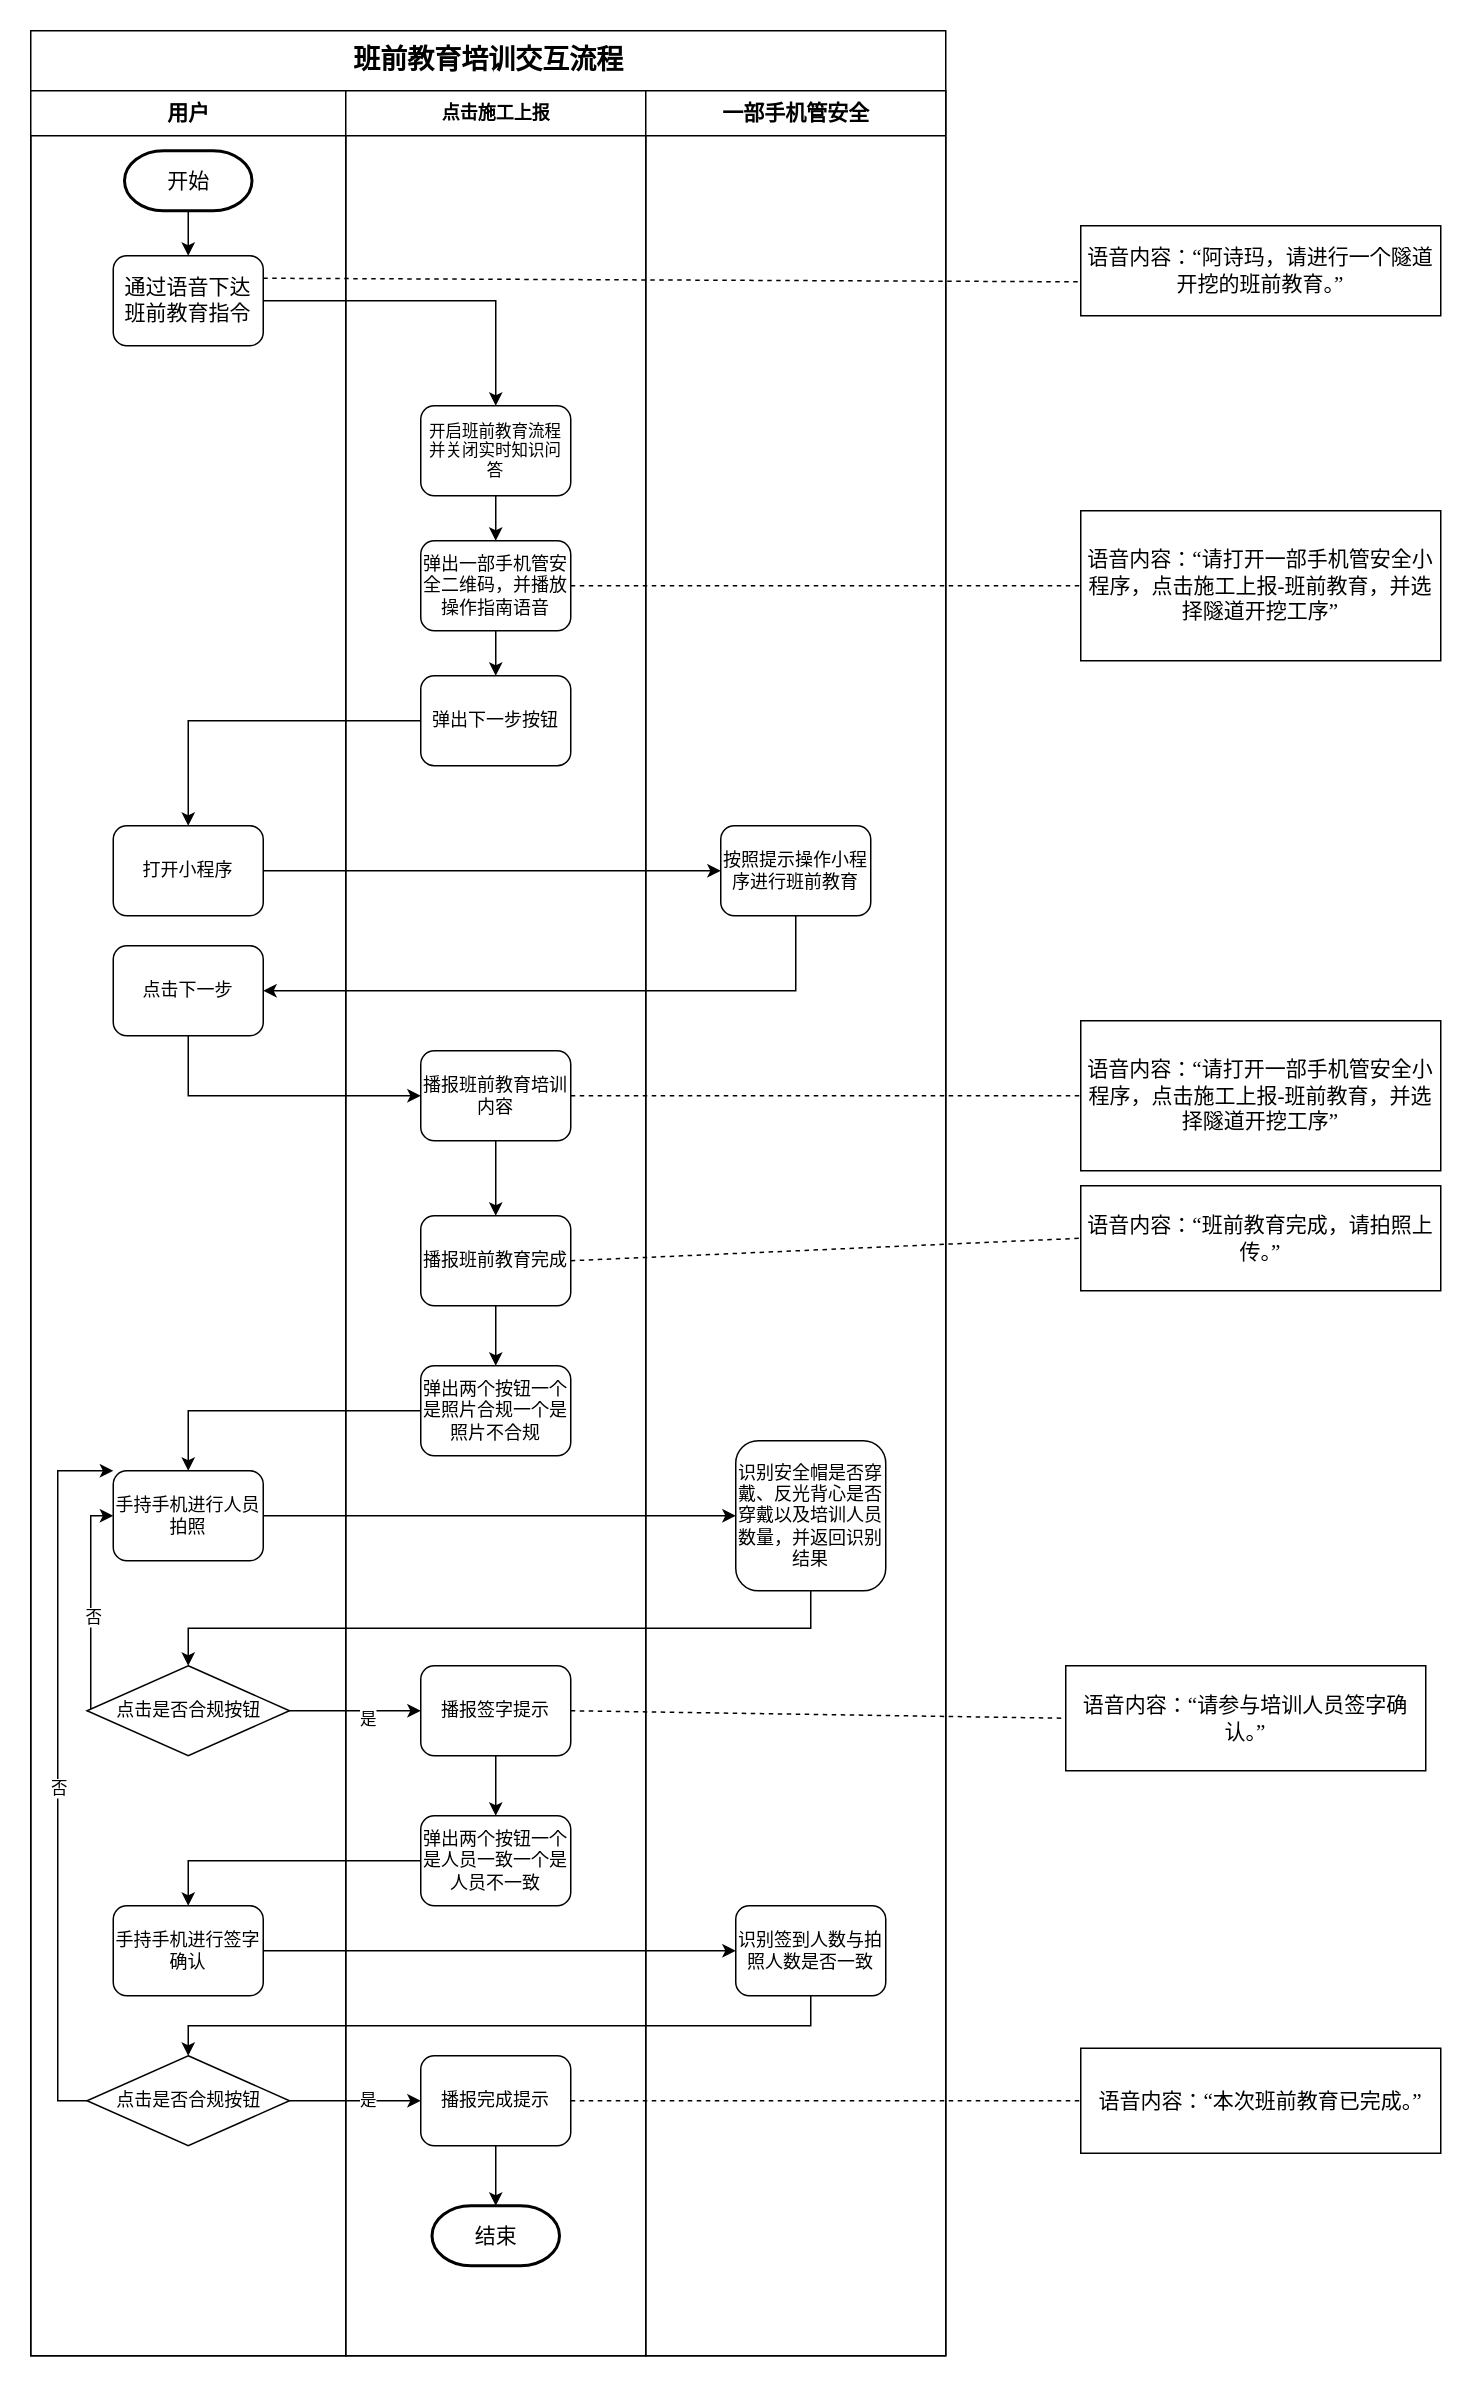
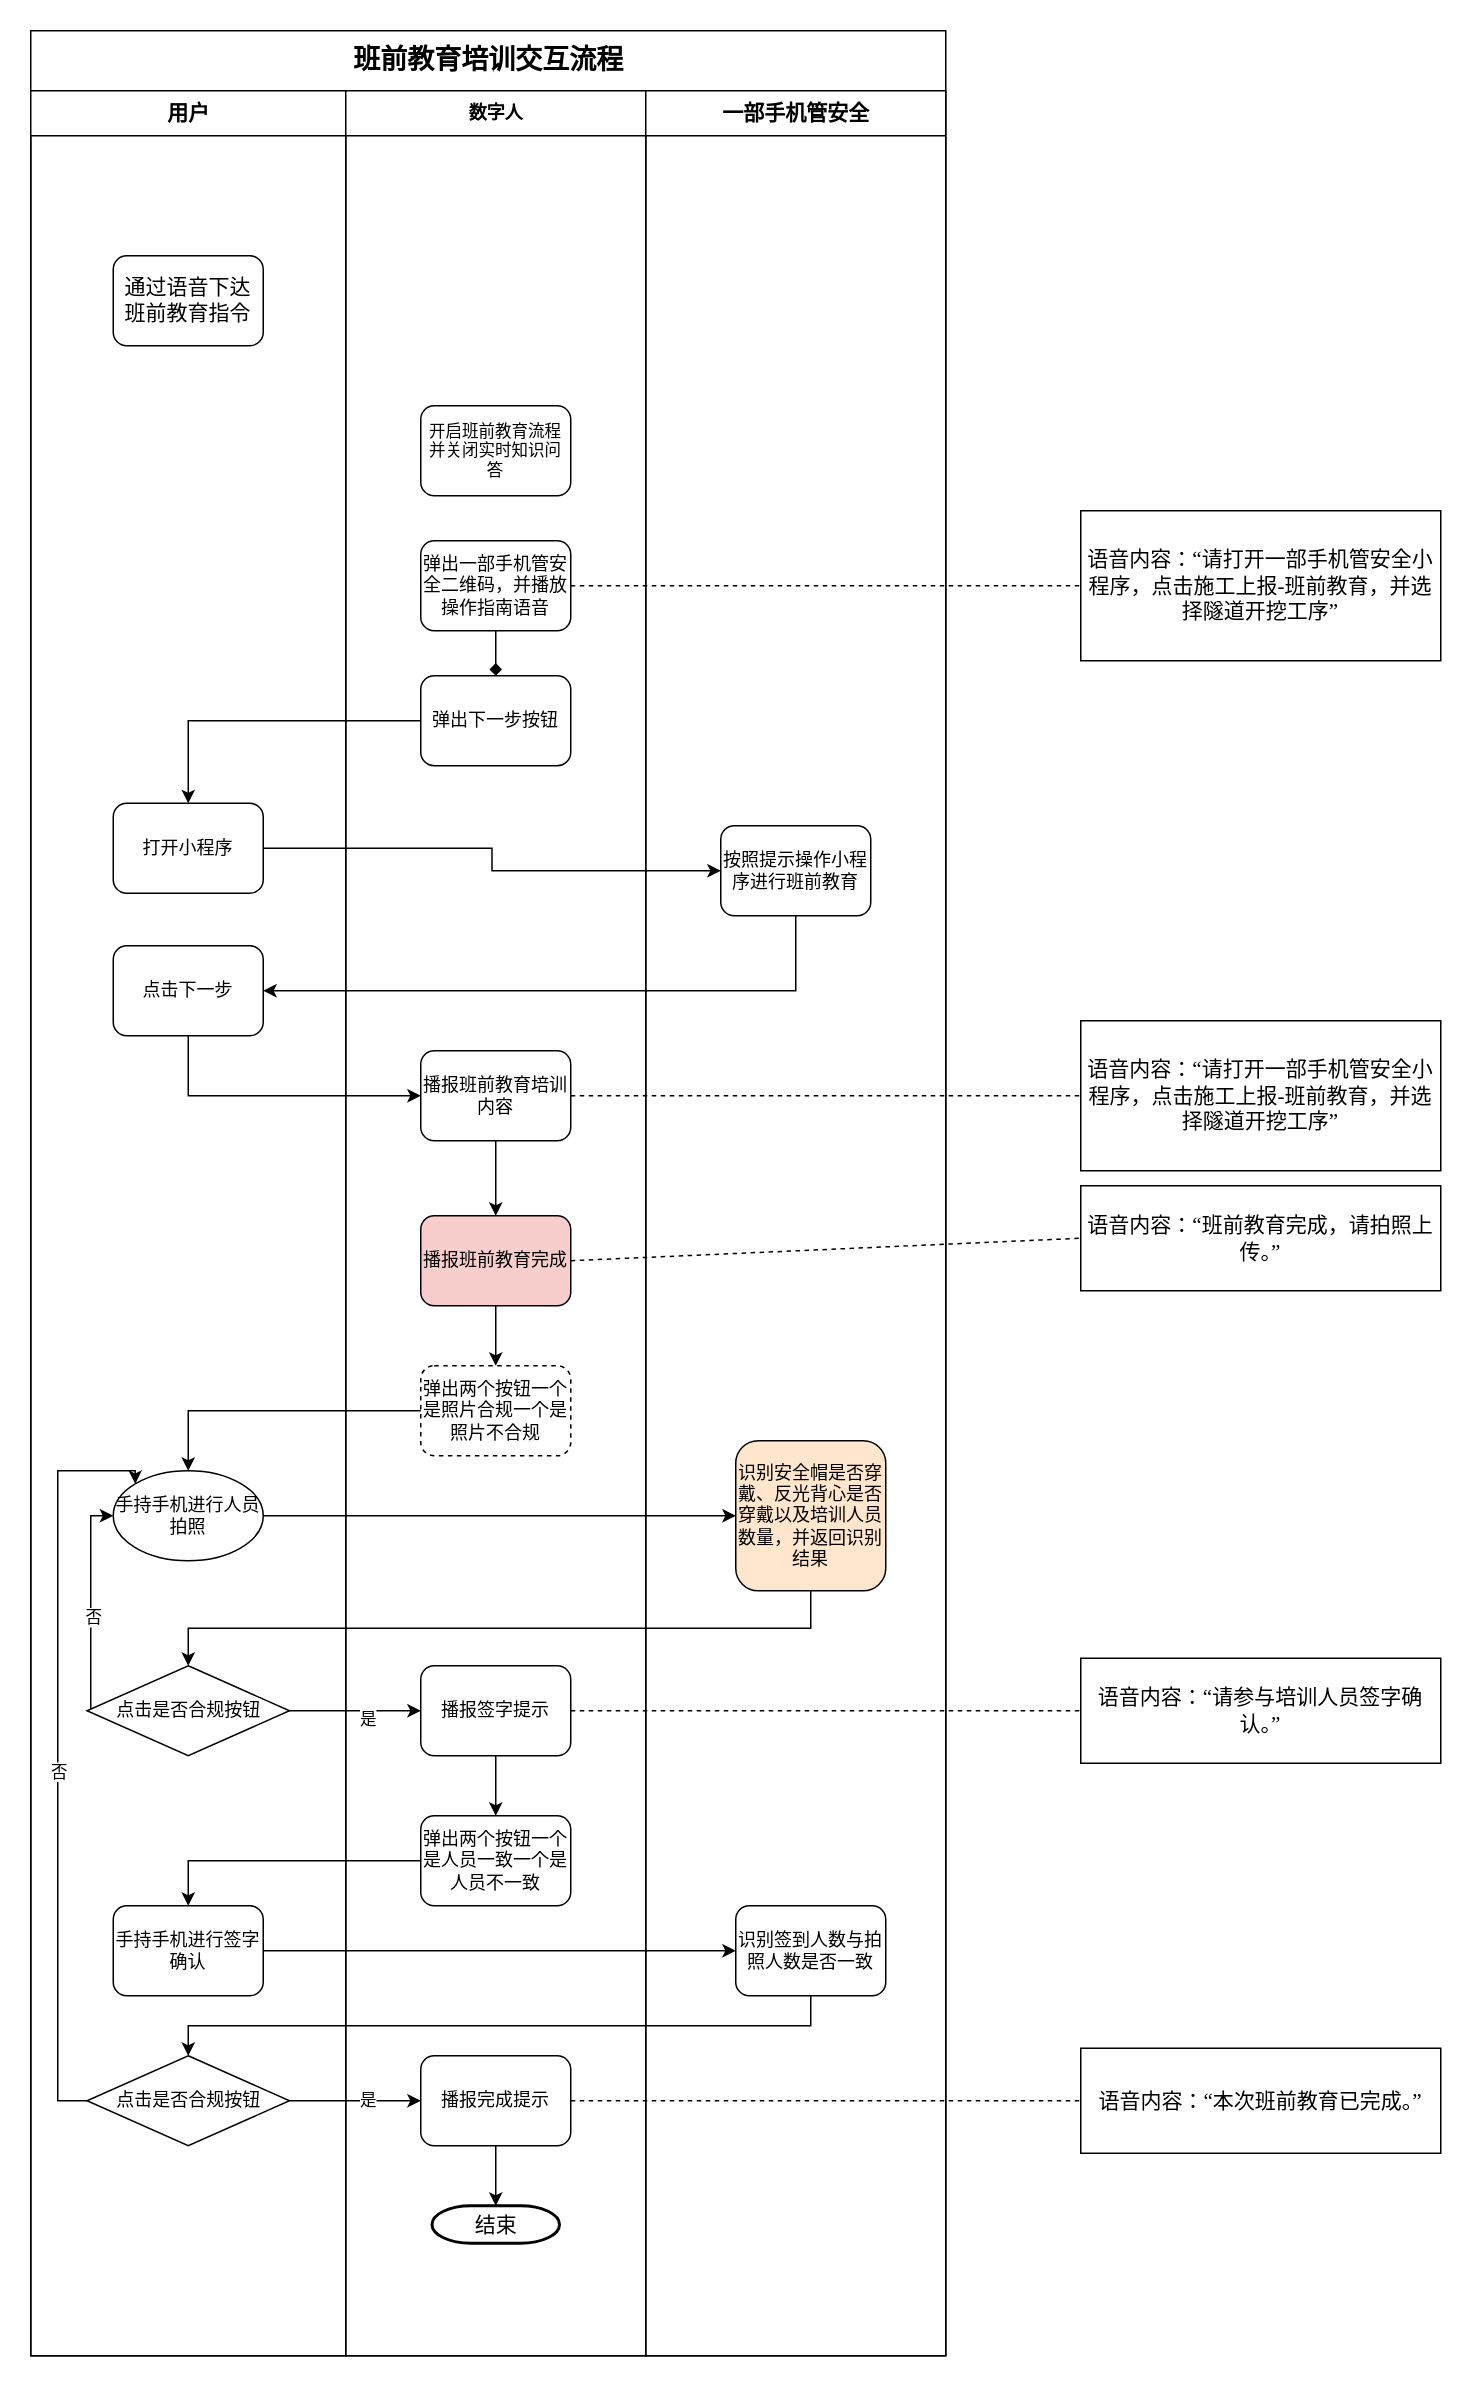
node "点击施工上报": label "点击施工上报" -> "数字人"
node "开始": removed
edge "开始" -> "通过语音下达 班前教育指令": removed
node "语音内容：“阿诗玛，请进行一个隧道开挖的班前教育。”": removed
edge "语音内容：“阿诗玛，请进行一个隧道开挖的班前教育。”" -- "通过语音下达 班前教育指令": removed
edge "通过语音下达 班前教育指令" -> "开启班前教育流程 并关闭实时知识问答": removed
edge "开启班前教育流程 并关闭实时知识问答" -> "弹出一部手机管安全二维码，并播放操作指南语音": removed
edge "弹出一部手机管安全二维码，并播放操作指南语音" -> "弹出下一步按钮": arrowhead classic -> diamond
node "打开小程序": moved (188, 871) -> (188, 848)
node "播报班前教育完成": fillcolor #ffffff -> #f8cecc
node "弹出两个按钮一个是照片合规一个是照片不合规": style solid -> dashed
node "手持手机进行人员拍照": shape rounded rectangle -> ellipse
node "识别安全帽是否穿戴、反光背心是否穿戴以及培训人员数量，并返回识别结果": fillcolor #ffffff -> #ffe6cc
node "语音内容：“请参与培训人员签字确认。”": moved (1246, 1718) -> (1261, 1711)
node "结束": size 128x60 -> 128x38
